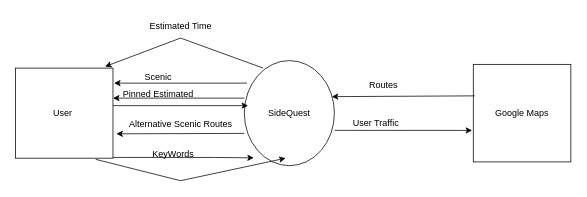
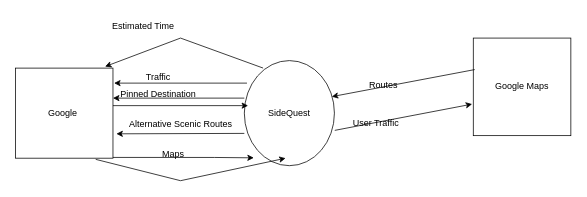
node "Estimated Time": moved (180, 27) -> (143, 27)
node "Scenic": label "Scenic" -> "Traffic"
node "Pinned Estimated": label "Pinned Estimated" -> "Pinned Destination"
node "User": label "User" -> "Google"
node "Google Maps": moved (522, 113) -> (522, 87)
node "KeyWords": label "KeyWords" -> "Maps"
